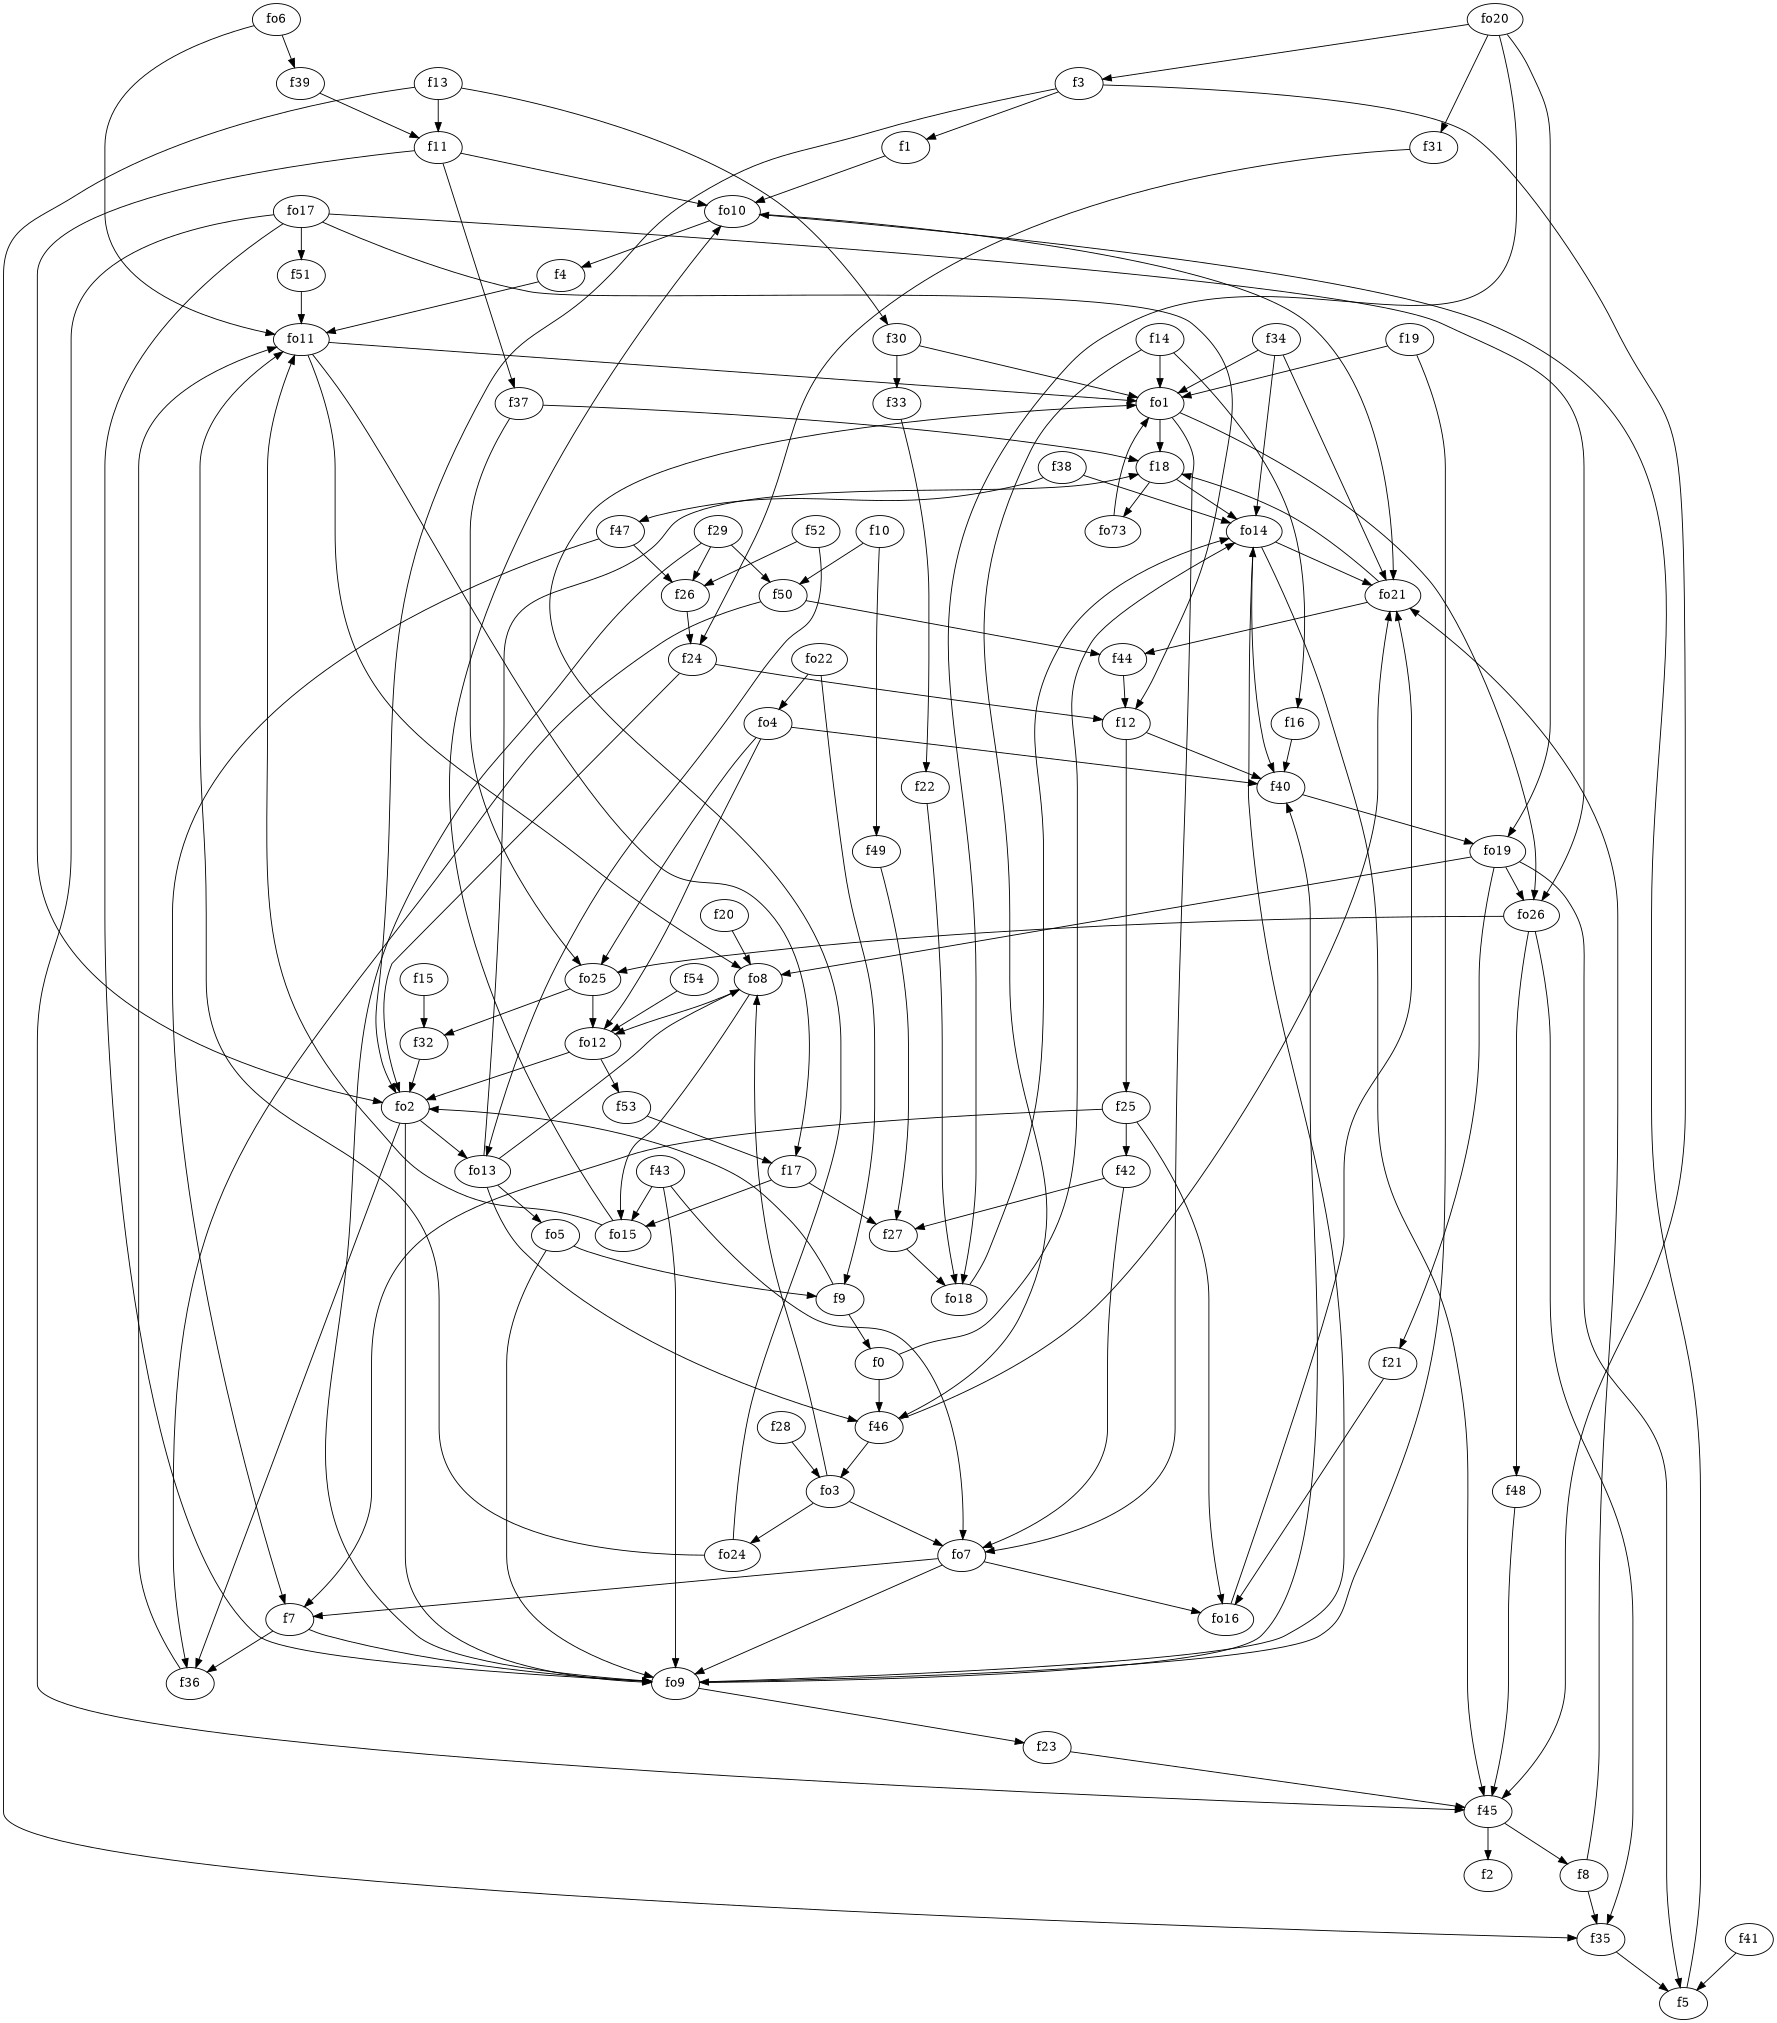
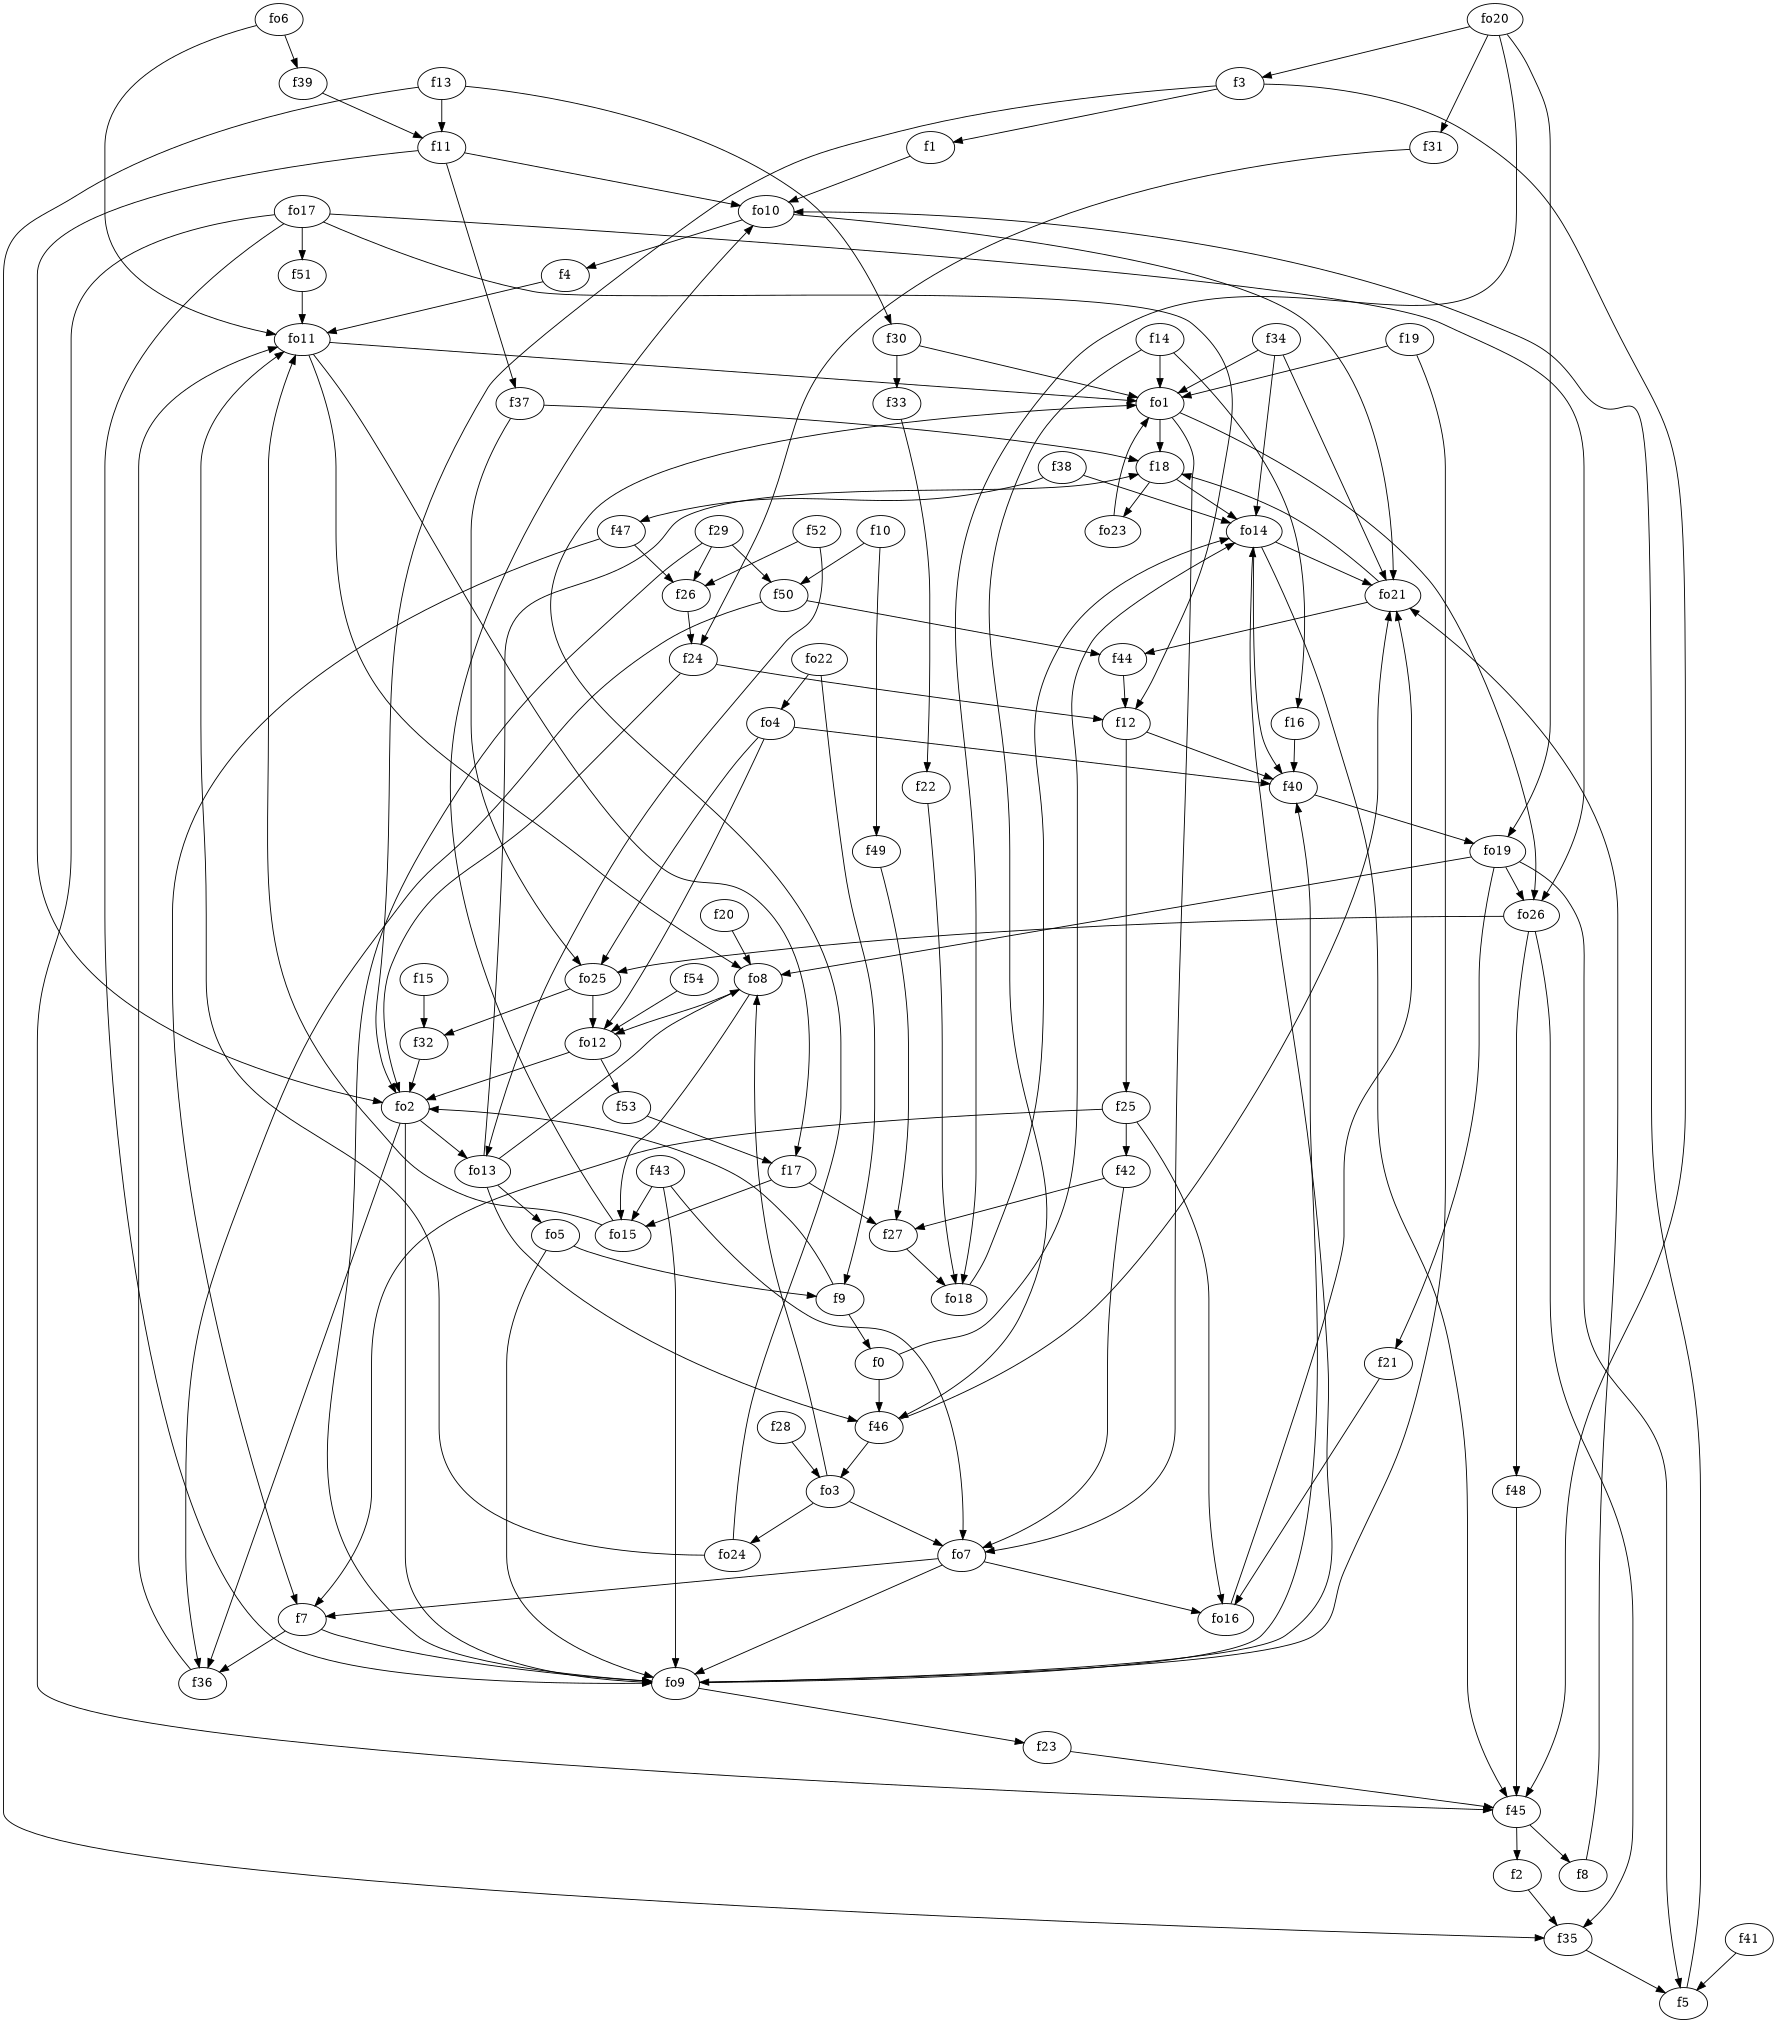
node "fo73": label "fo73" -> "fo23"
edge "f8" -> "f35": now "f2" -> "f35"
